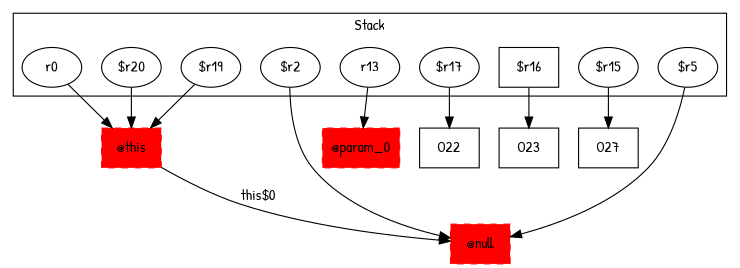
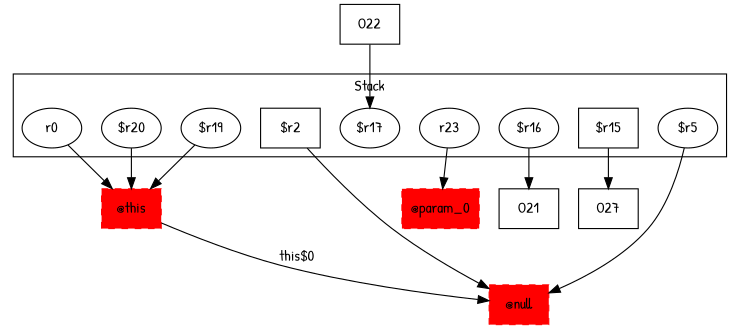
node "$r2": shape ellipse -> box
node "r13": label "r13" -> "r23"
node "$r16": shape box -> ellipse
node "$r15": shape ellipse -> box
edge "$r17" -> "O22": reversed
node "O23": label "O23" -> "O21"
